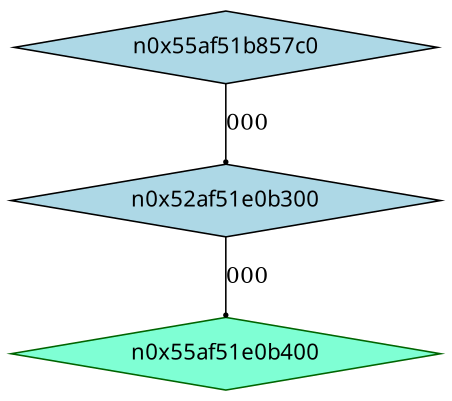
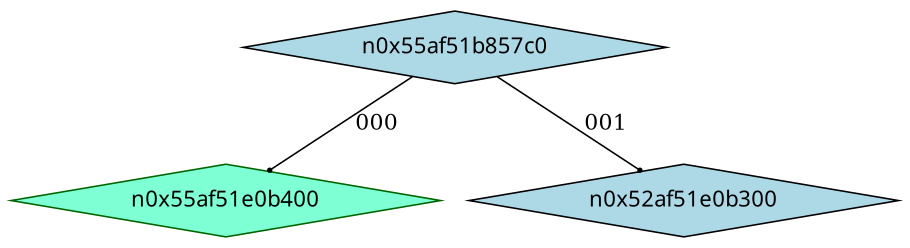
edge "n0x55af51b857c0" -> "n0x52af51e0b300": label "000" -> "001"
edge "n0x52af51e0b300" -> "n0x55af51e0b400": now "n0x55af51b857c0" -> "n0x55af51e0b400"
